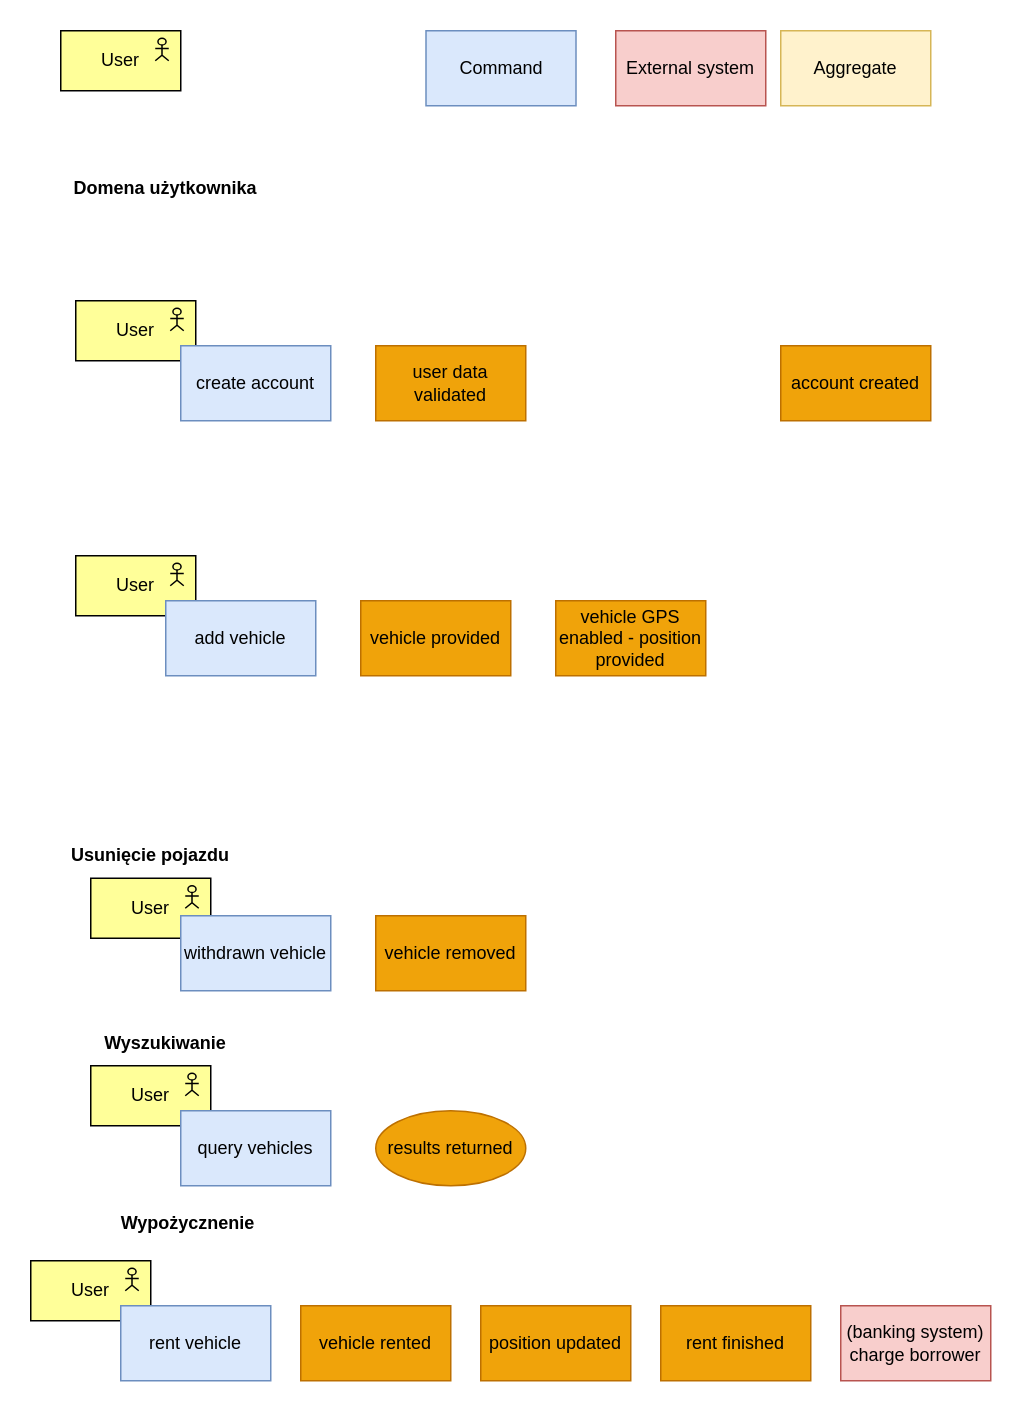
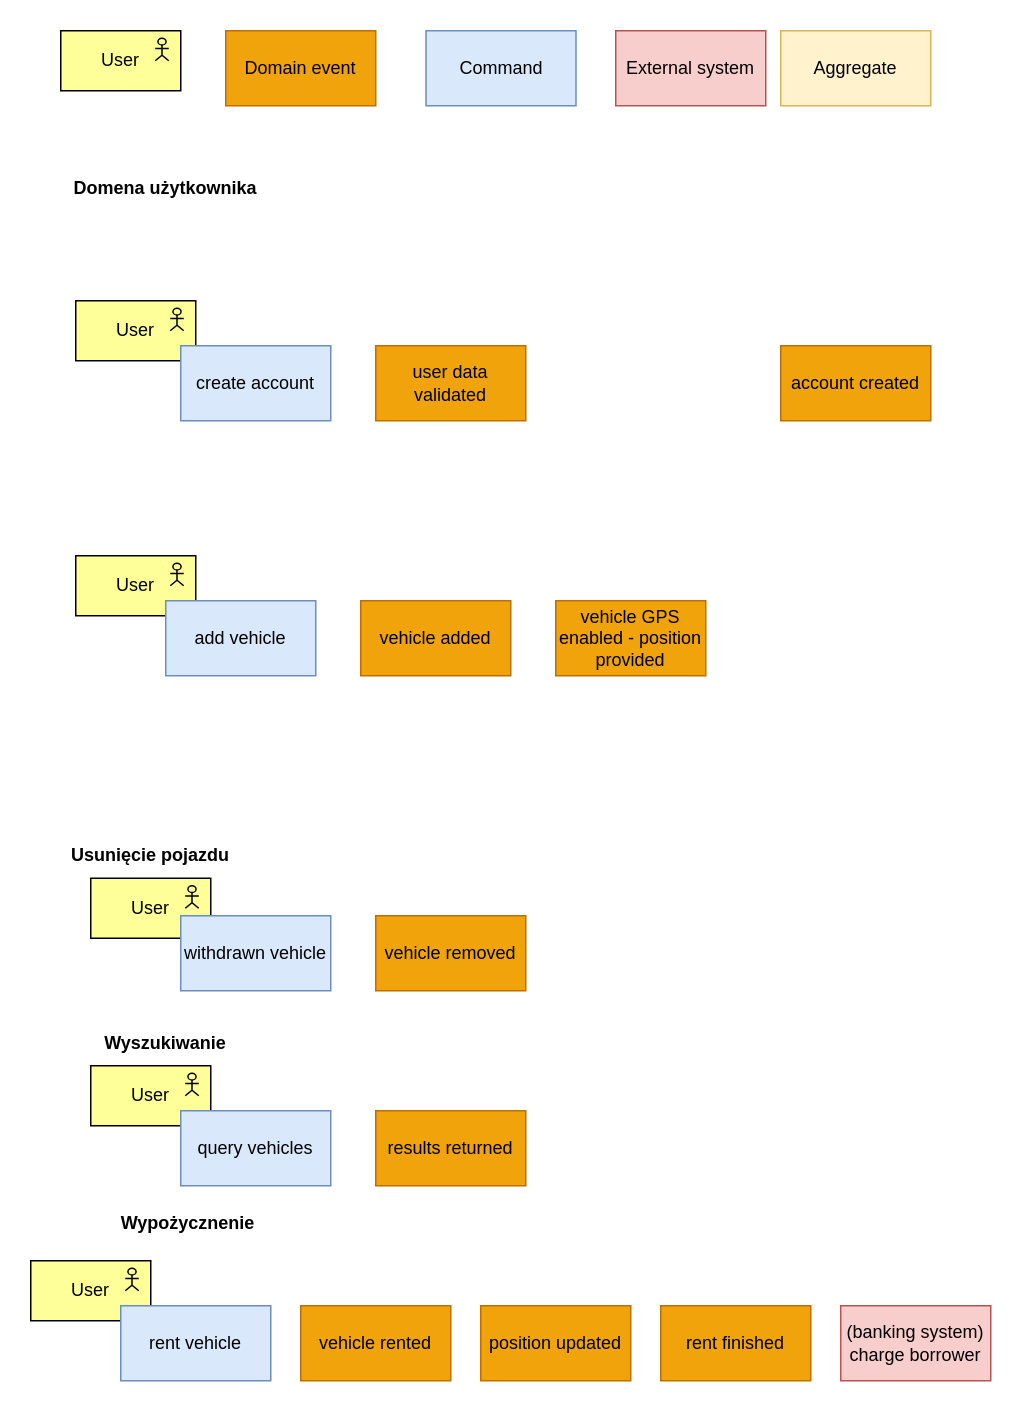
node "Domain event": added
node "vehicle provided": label "vehicle provided" -> "vehicle added"
node "results returned": shape ellipse -> rectangle
